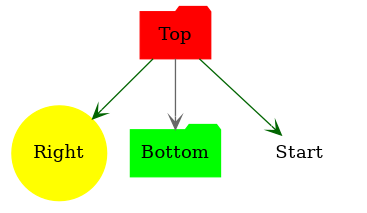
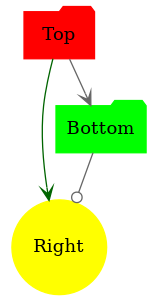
node "Start": removed
edge "Bottom" -> "Right": added
